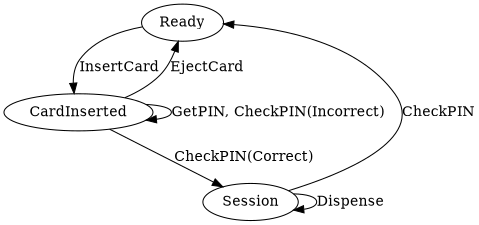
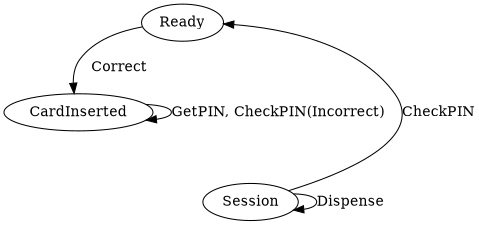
edge "Ready" -> "CardInserted": label "InsertCard" -> "Correct"
edge "CardInserted" -> "Ready": removed, label "EjectCard"
edge "CardInserted" -> "Session": removed, label "CheckPIN(Correct)"
